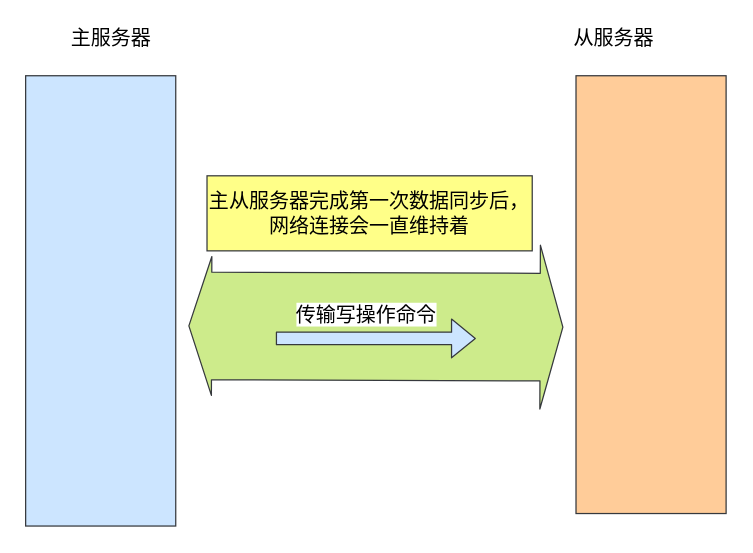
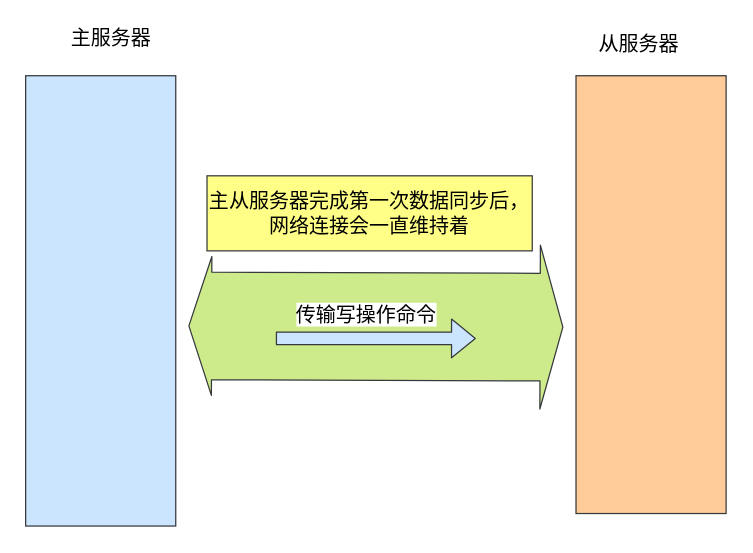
node "从服务器": moved (613, 38) -> (638, 44)
